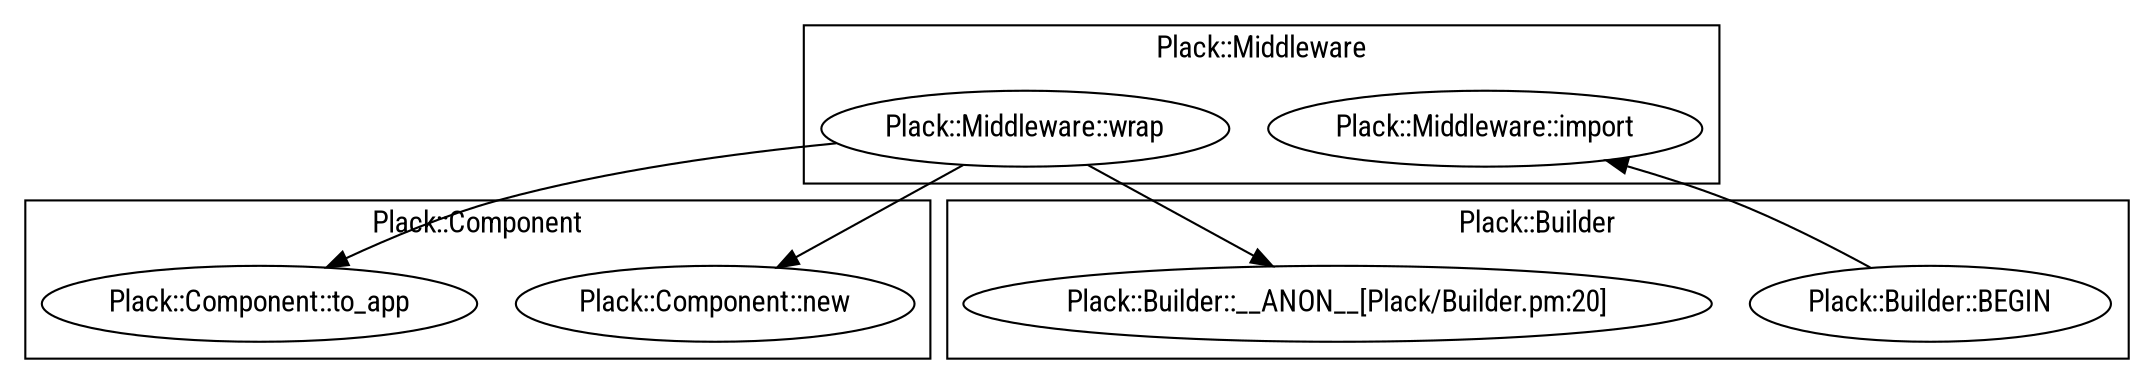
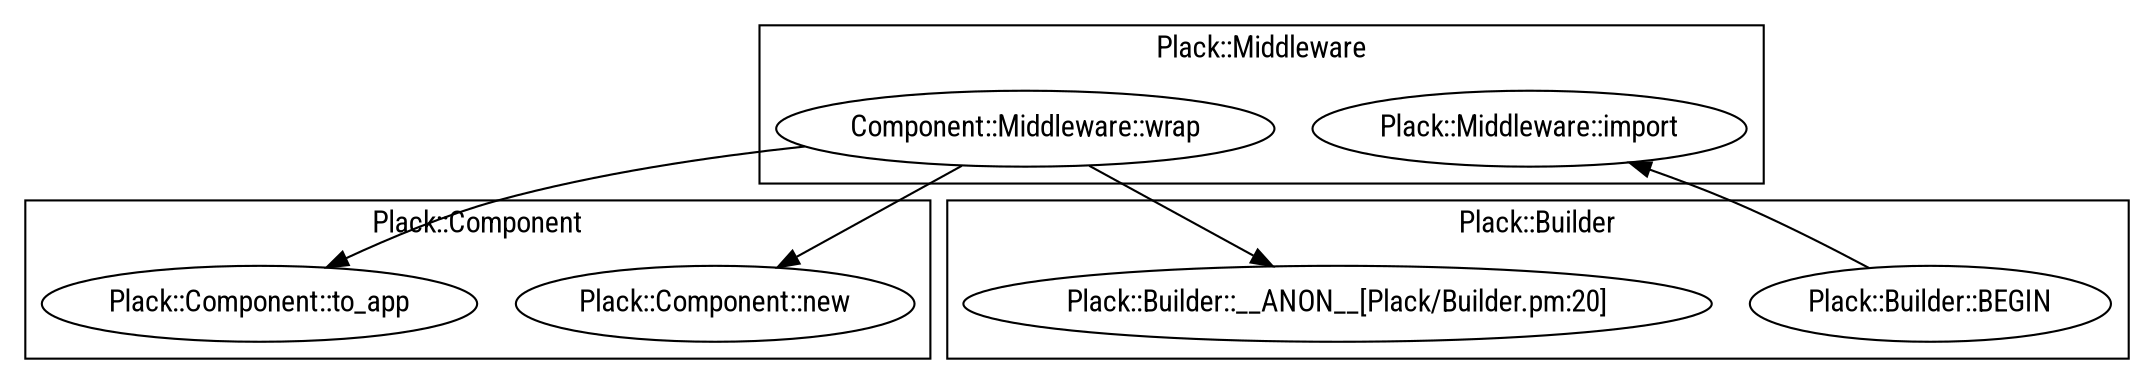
node "Plack::Middleware::wrap": label "Plack::Middleware::wrap" -> "Component::Middleware::wrap"
